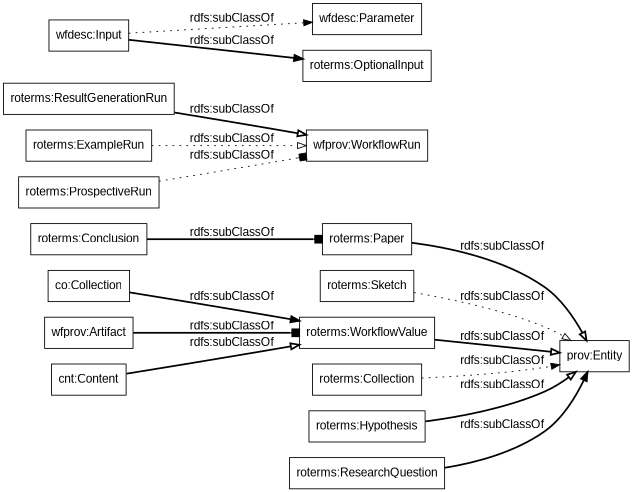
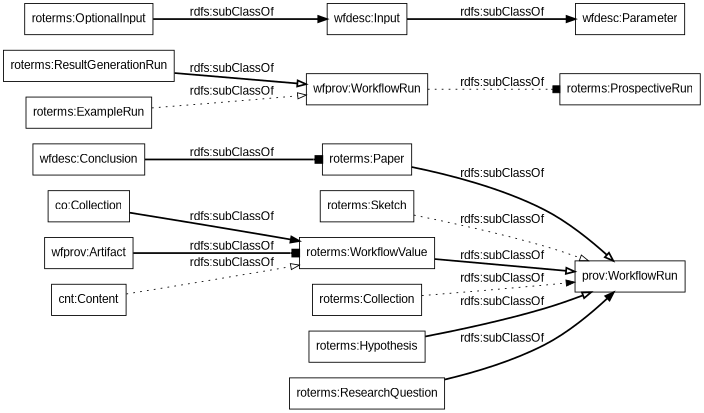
edge "wfdesc:Input" -> "wfdesc:Parameter": style dotted -> bold
edge "wfdesc:Input" -> "roterms:OptionalInput": reversed
edge "roterms:ProspectiveRun" -> "wfprov:WorkflowRun": reversed
node "roterms:Conclusion": label "roterms:Conclusion" -> "wfdesc:Conclusion"
node "prov:Entity": label "prov:Entity" -> "prov:WorkflowRun"
edge "cnt:Content" -> "roterms:WorkflowValue": style bold -> dotted
